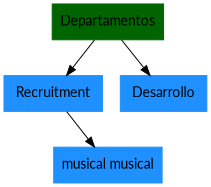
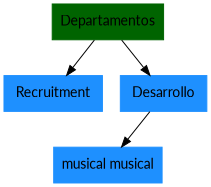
edge "Recruitment" -> "musical musical": now "Desarrollo" -> "musical musical"
